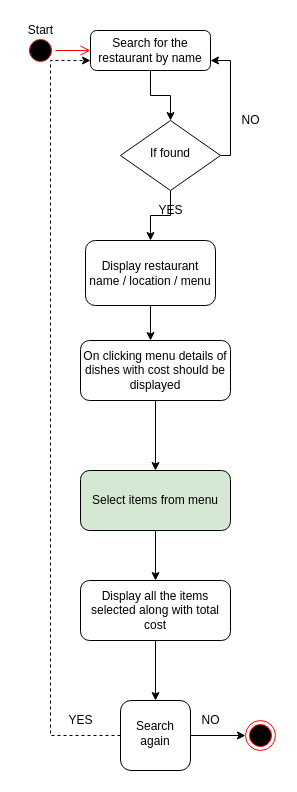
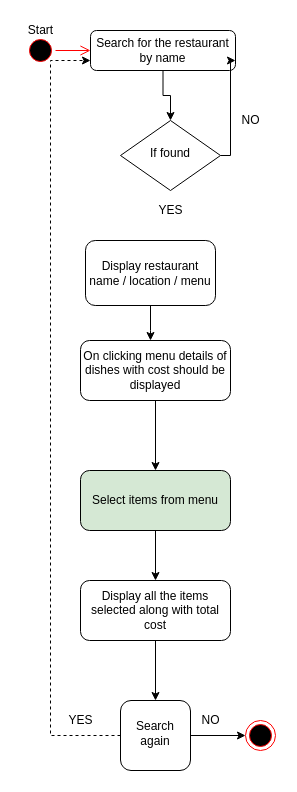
node "Search for the restaurant by name": size 120x40 -> 145x40
edge "If found" -> "Display restaurant name / location / menu": removed
